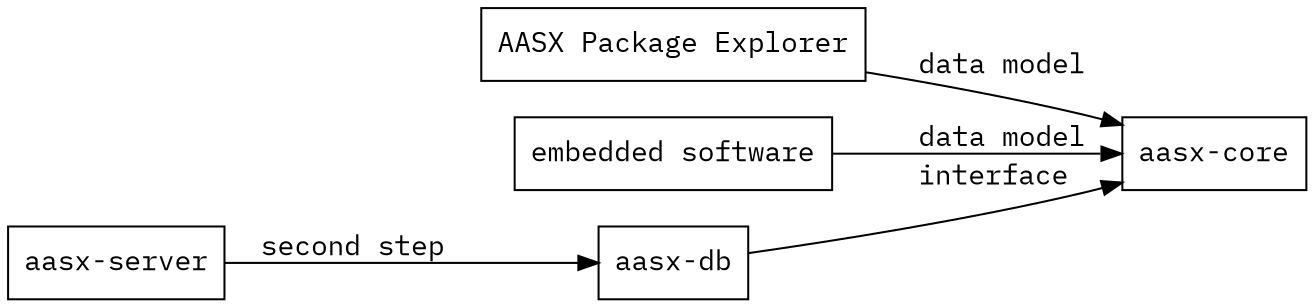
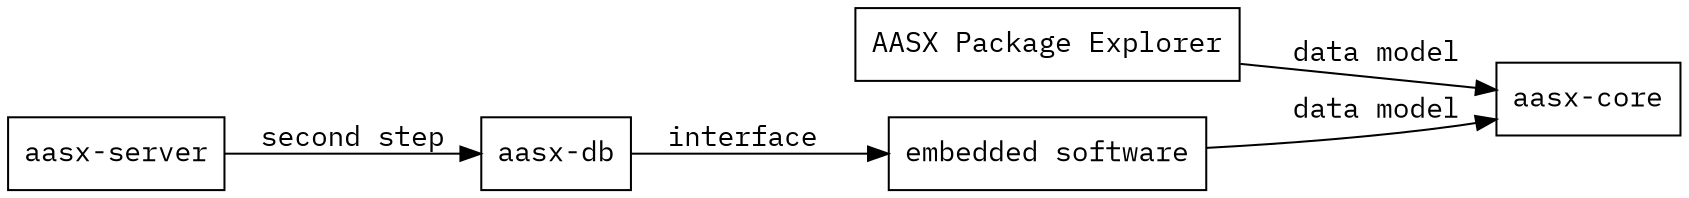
edge "aasx-db" -> "aasx-core": now "aasx-db" -> "embedded software"
